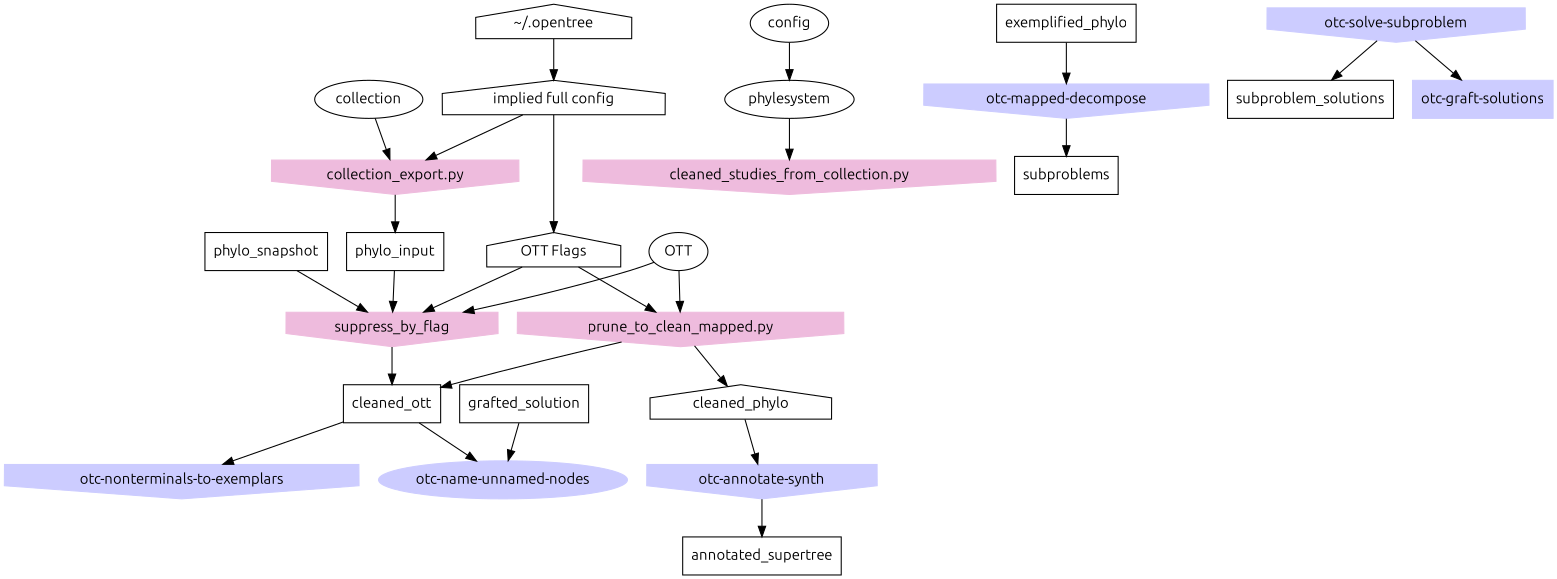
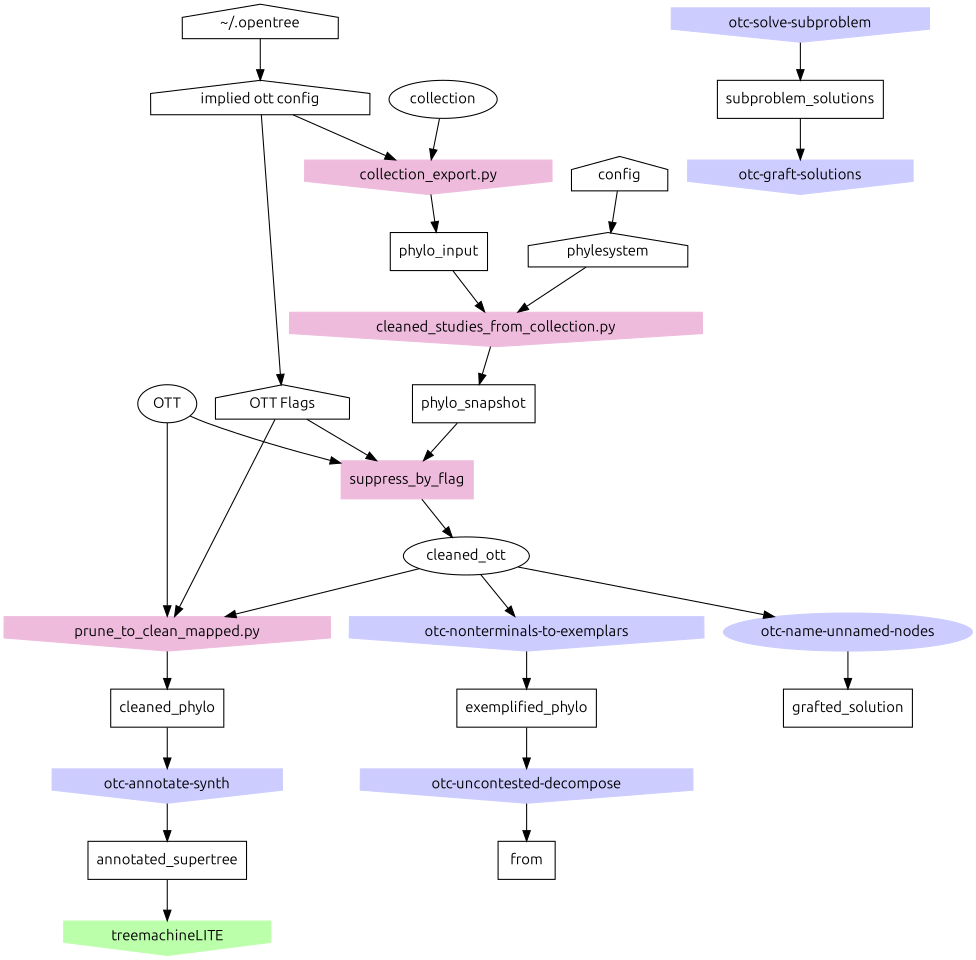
node "config": shape ellipse -> house
edge "otc-solve-subproblem" -> "otc-graft-solutions": now "subproblem_solutions" -> "otc-graft-solutions"
node "implied full config": label "implied full config" -> "implied ott config"
node "phylesystem": shape ellipse -> house
node "otc-mapped-decompose": label "otc-mapped-decompose" -> "otc-uncontested-decompose"
node "otc-graft-solutions": shape box -> invhouse
node "subproblems": label "subproblems" -> "from"
edge "phylo_input" -> "suppress_by_flag": now "phylo_input" -> "cleaned_studies_from_collection.py"
node "suppress_by_flag": shape invhouse -> box
edge "cleaned_studies_from_collection.py" -> "phylo_snapshot": added
edge "prune_to_clean_mapped.py" -> "cleaned_ott": reversed
node "cleaned_ott": shape box -> ellipse
node "cleaned_phylo": shape house -> box
edge "grafted_solution" -> "otc-name-unnamed-nodes": reversed
edge "otc-nonterminals-to-exemplars" -> "exemplified_phylo": added
node "treemachineLITE": added
